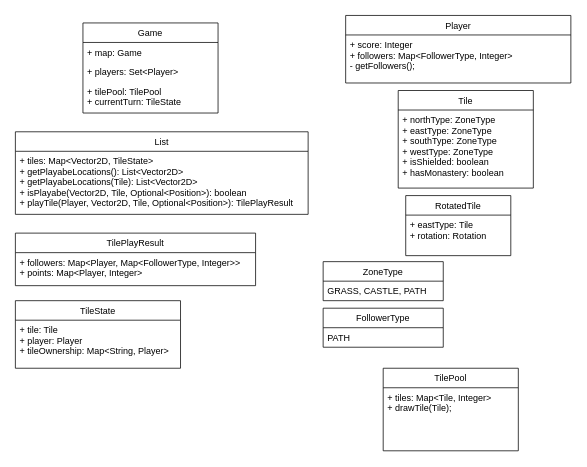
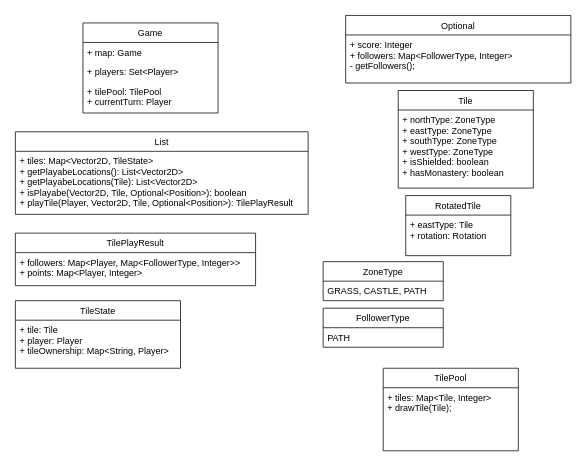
node "Player": label "Player" -> "Optional"
node "+ tilePool: TilePool + currentTurn: TileState": label "+ tilePool: TilePool + currentTurn: TileState" -> "+ tilePool: TilePool + currentTurn: Player"
